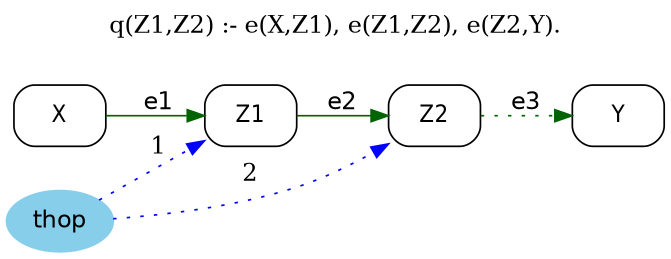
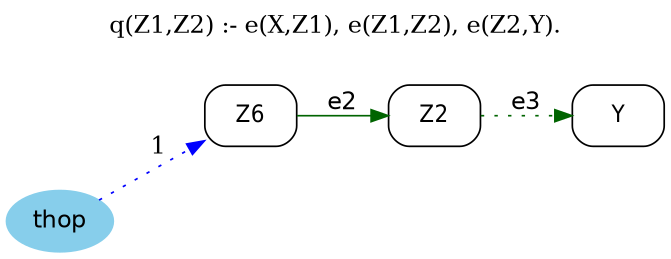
node "X": removed
node "Z1": label "Z1" -> "Z6"
edge "thop" -> "Z2": removed, label "2"
